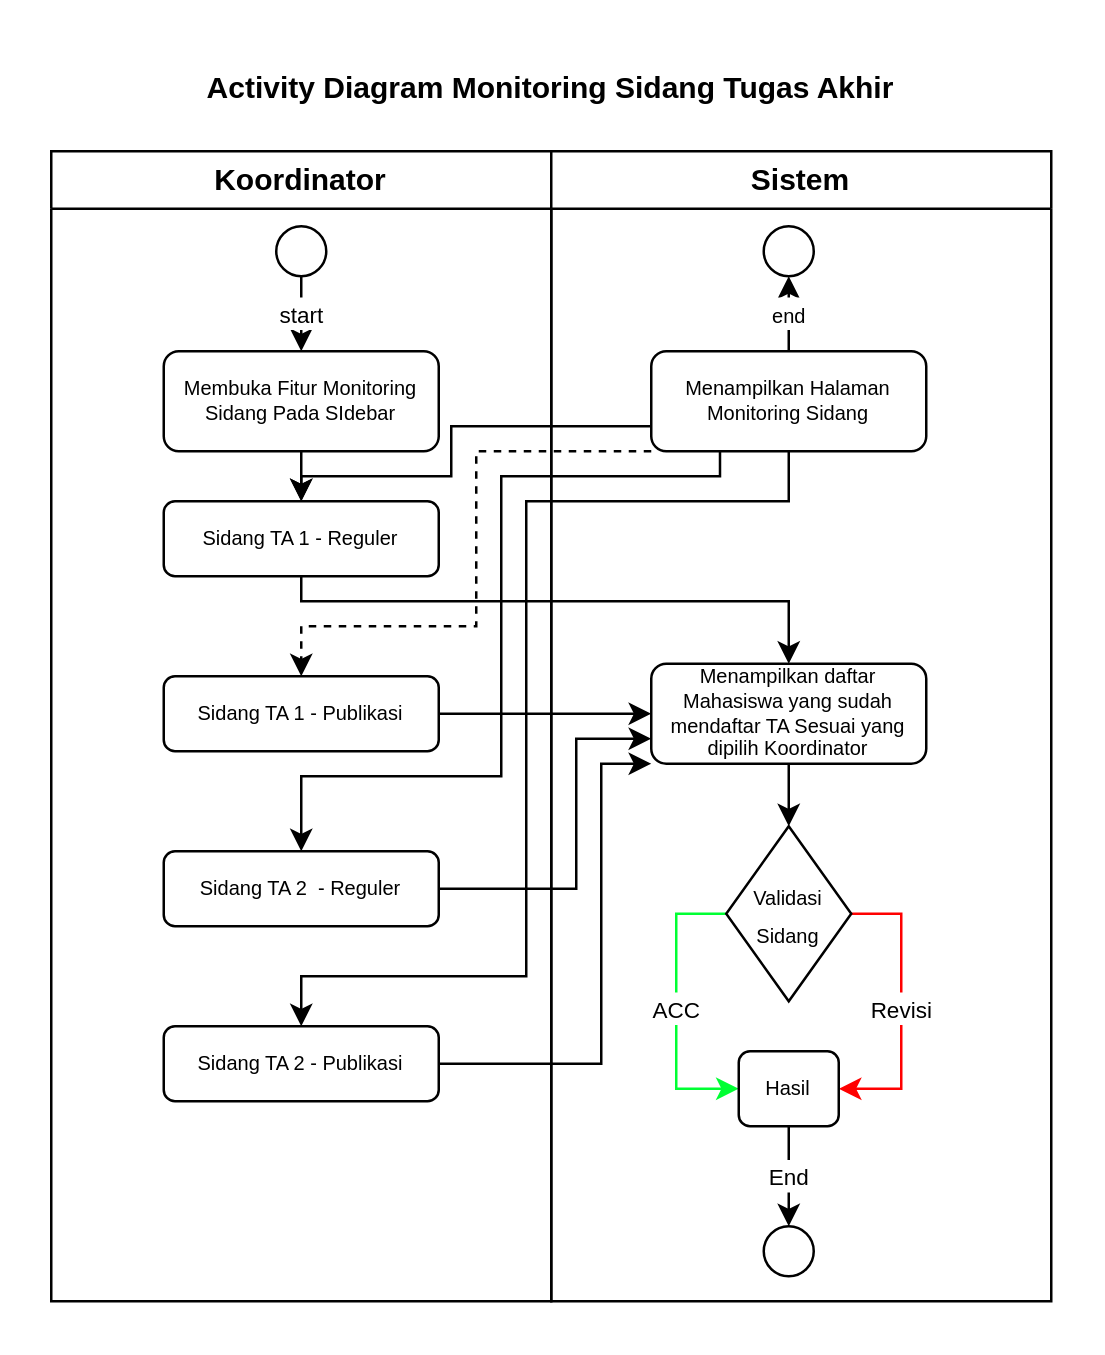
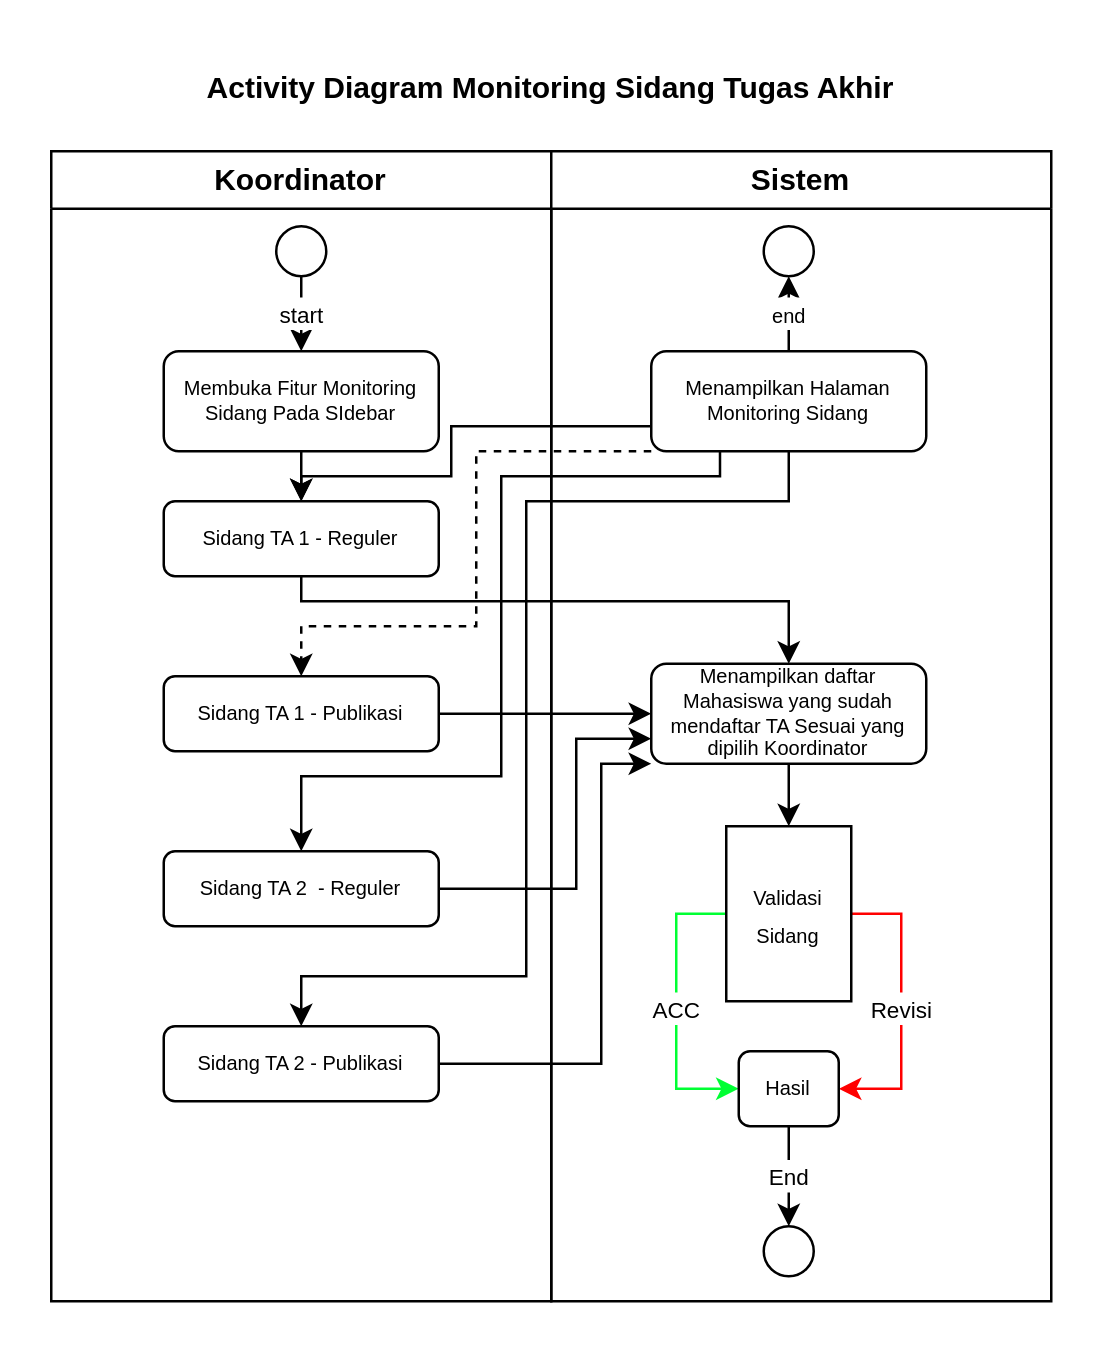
node "Validasi Sidang": shape diamond -> rectangle
